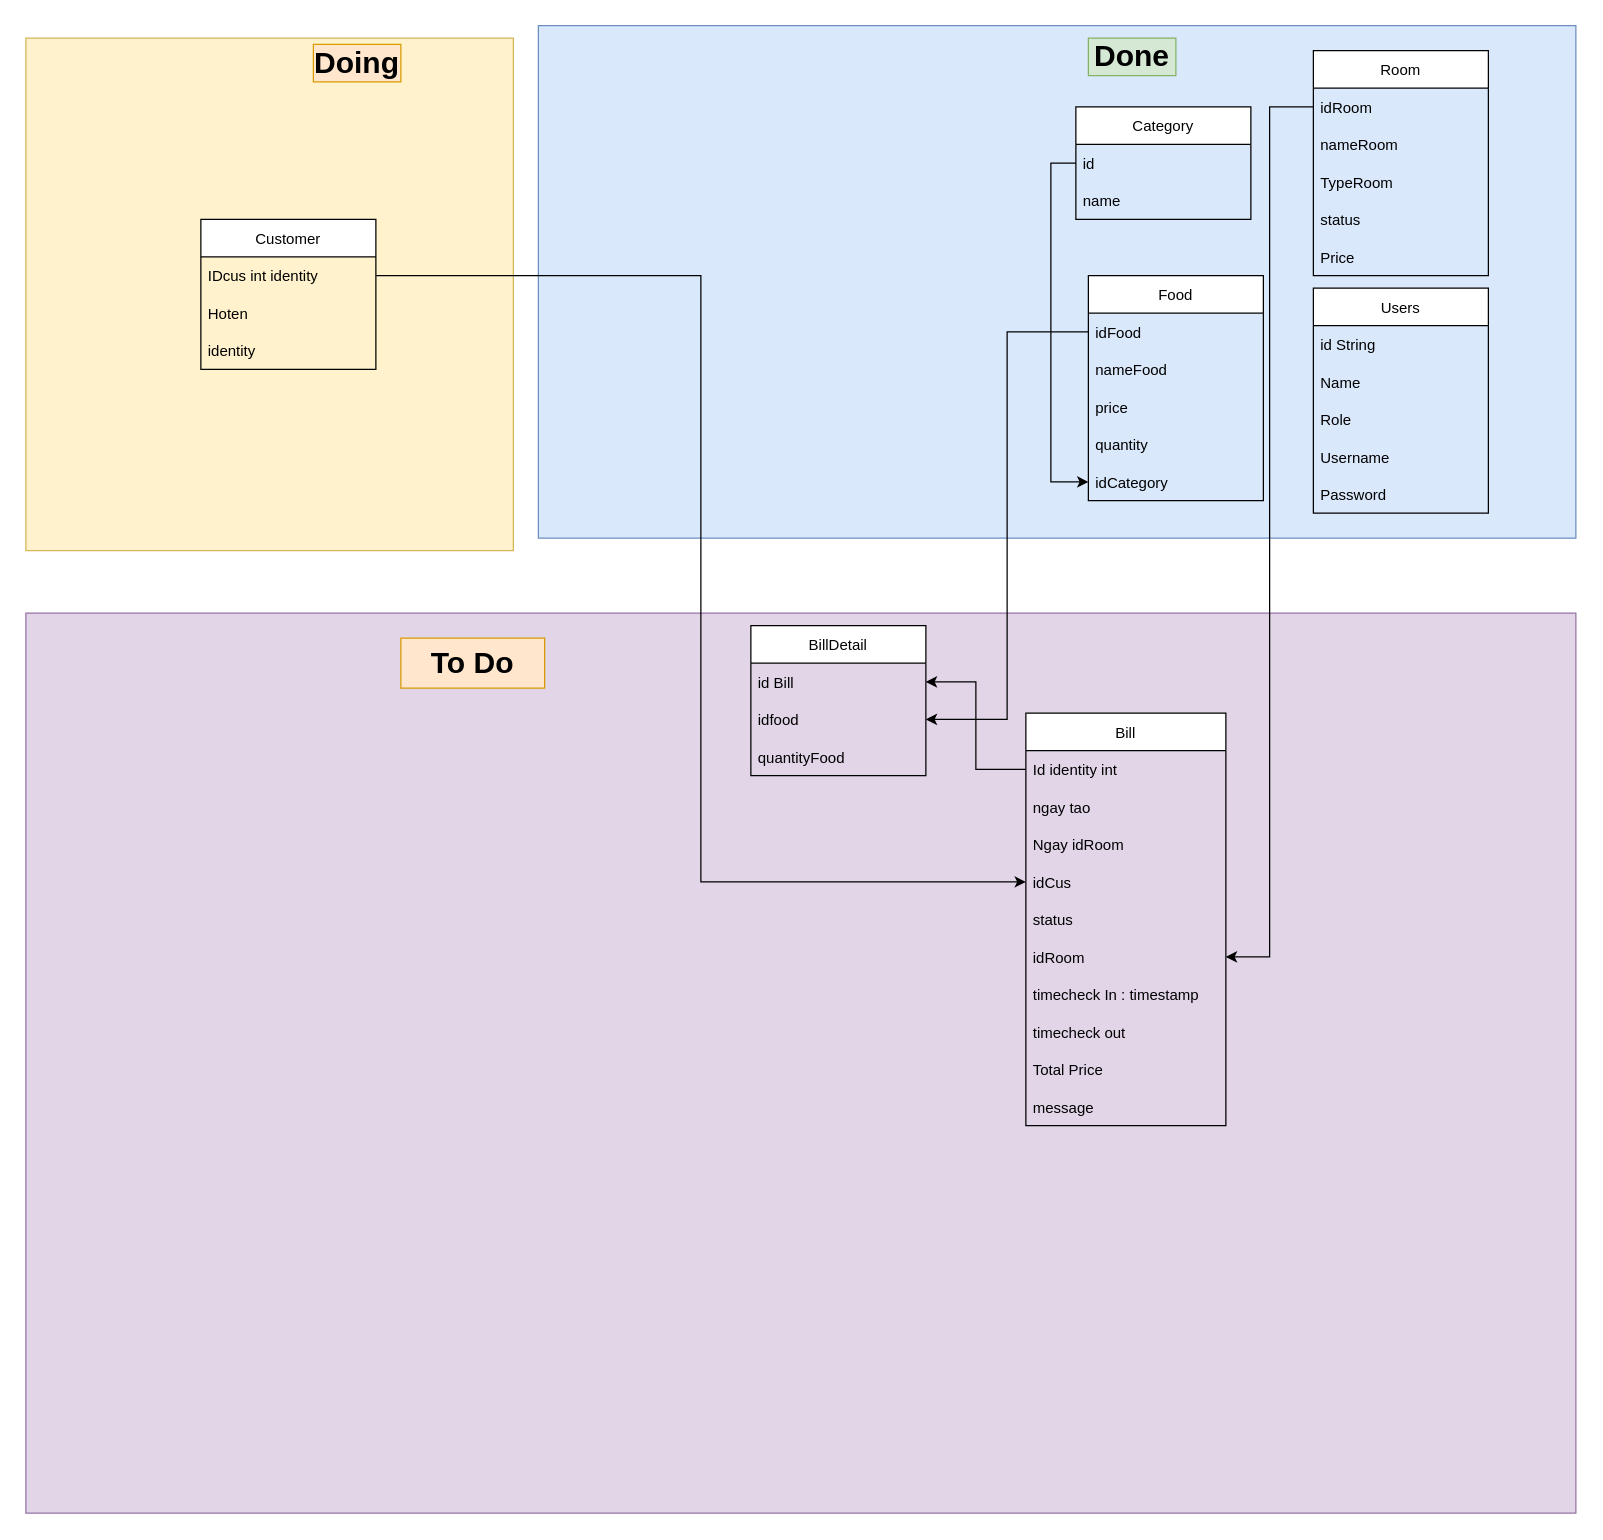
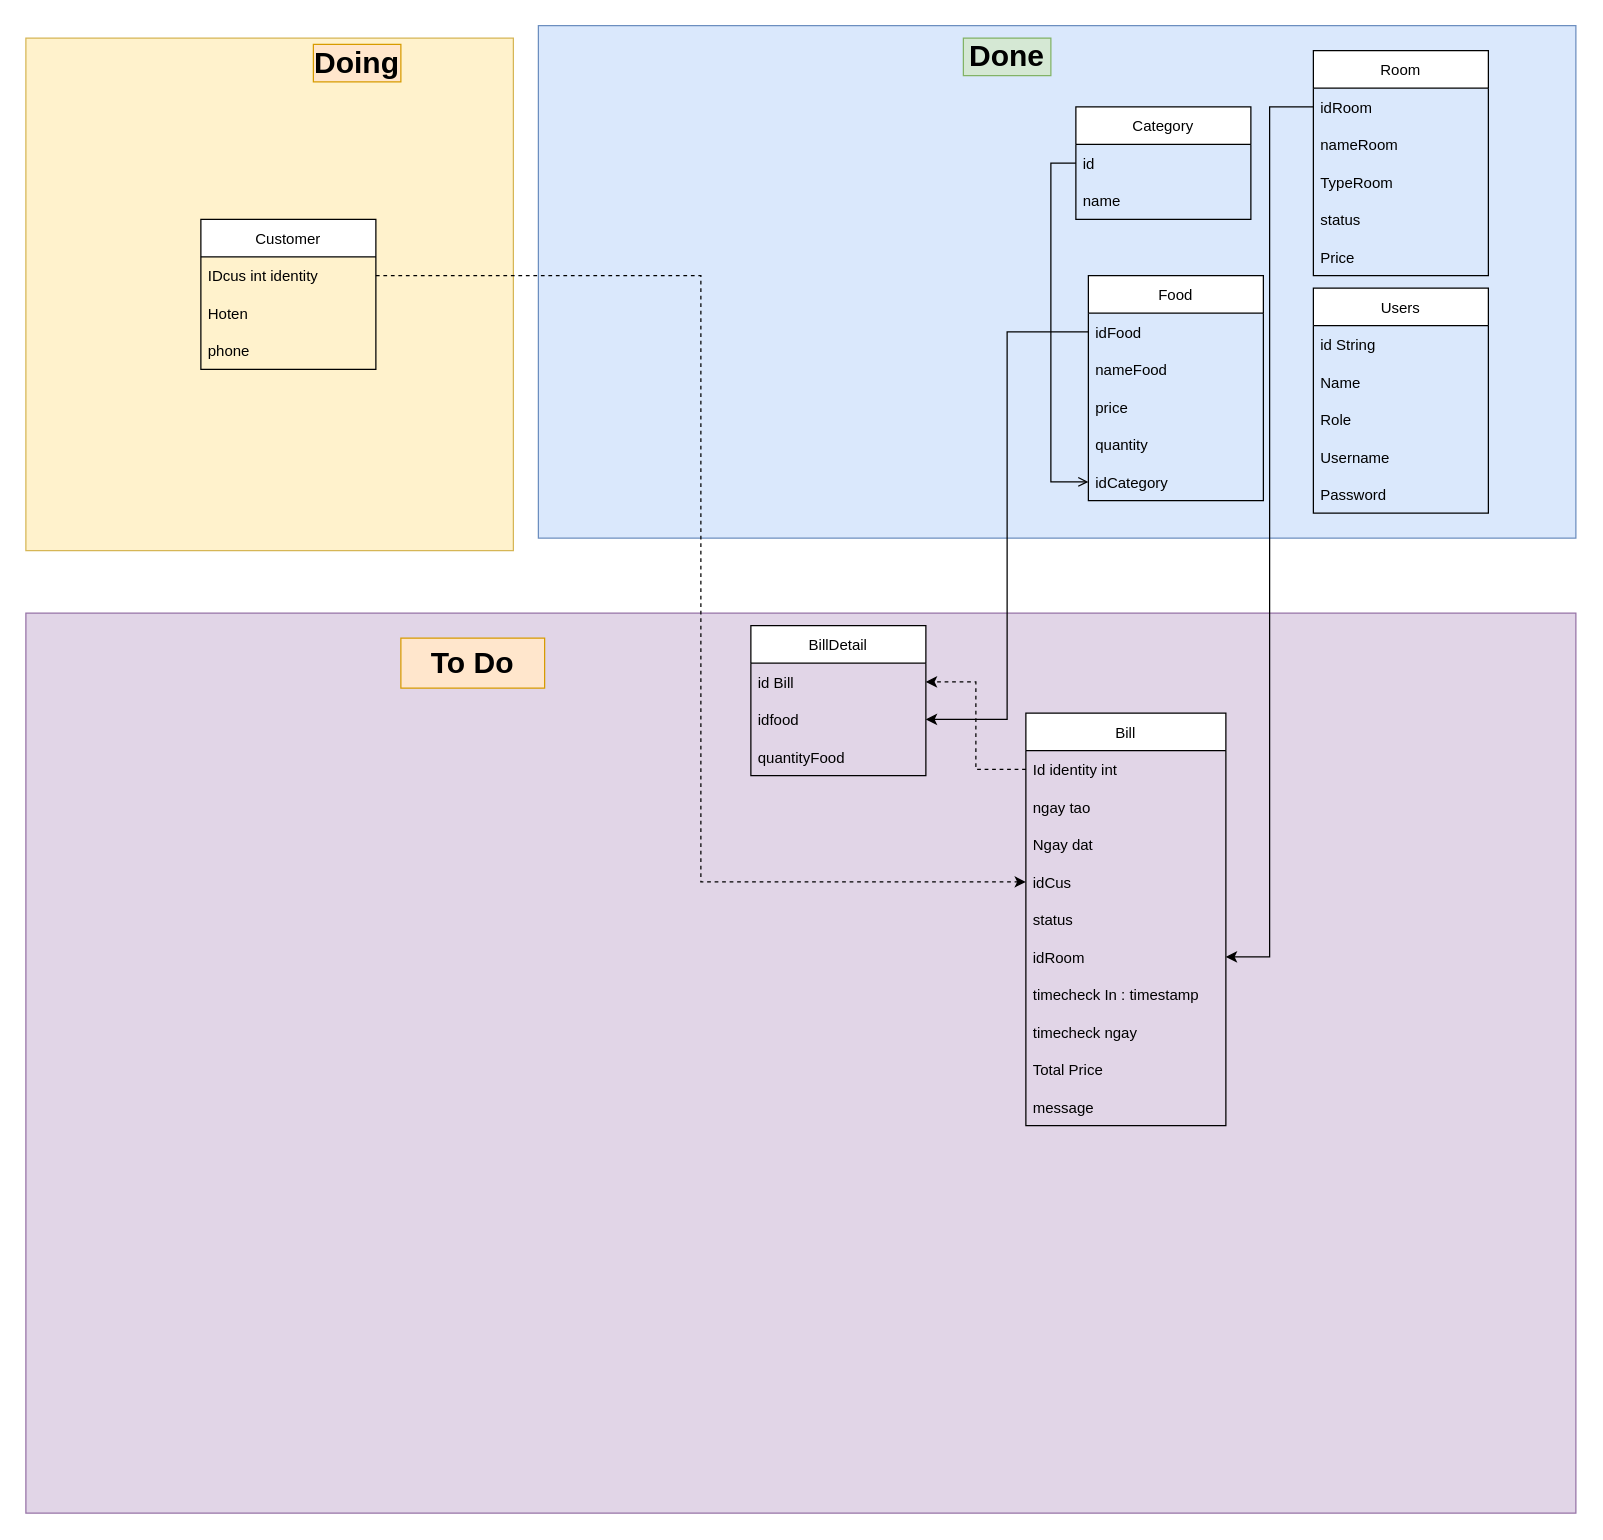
node "Done": moved (1132, 57) -> (1007, 57)
node "identity": label "identity" -> "phone"
edge "id" -> "idCategory": arrowhead classic -> open
edge "IDcus int identity" -> "idCus": style solid -> dashed
edge "Id identity int" -> "id Bill": style solid -> dashed
node "Ngay idRoom": label "Ngay idRoom" -> "Ngay dat"
node "timecheck out": label "timecheck out" -> "timecheck ngay"
